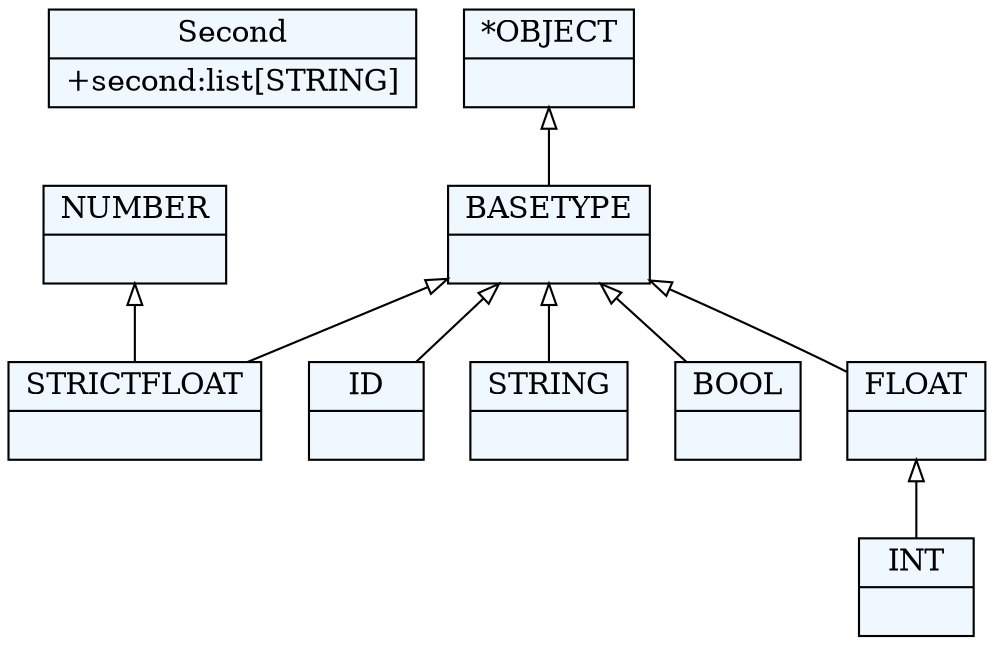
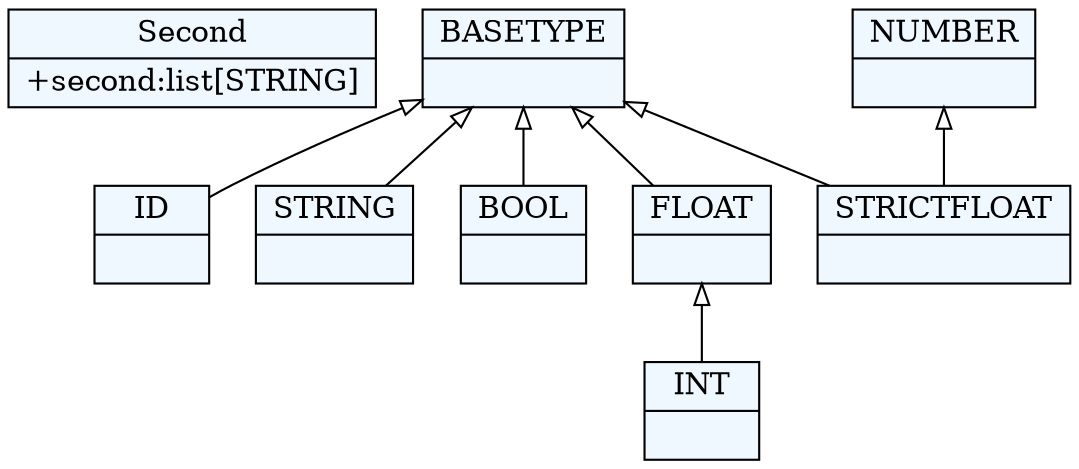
node "*OBJECT": removed
